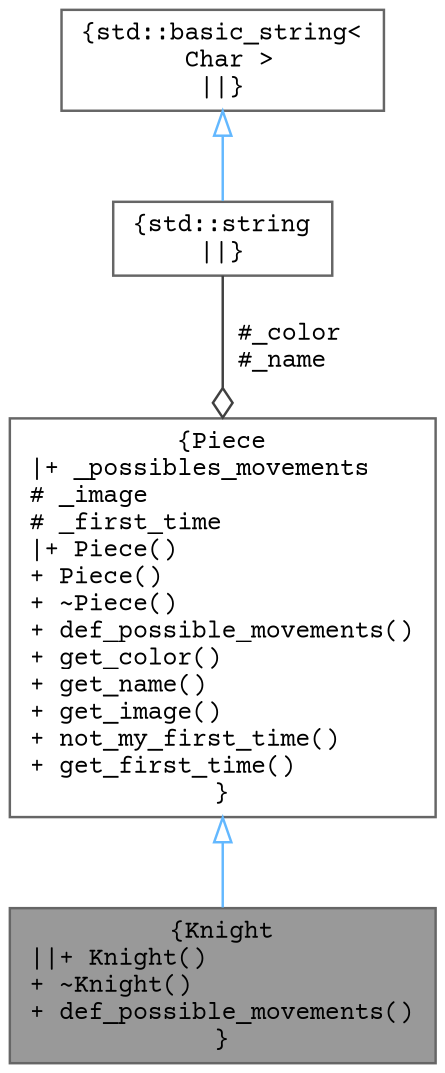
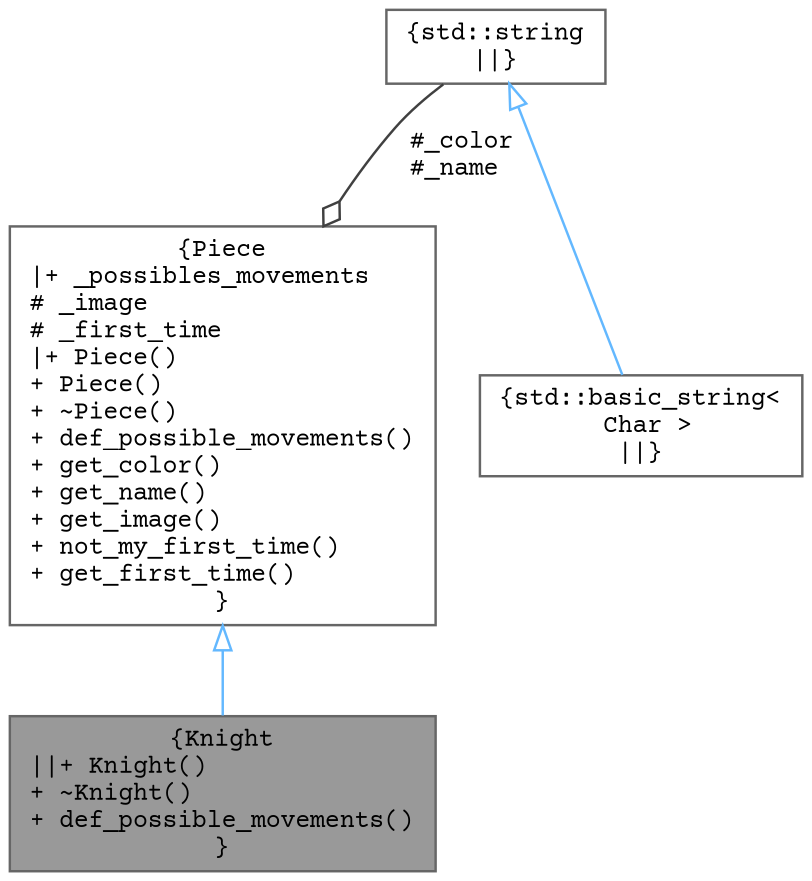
edge "{std::string ||}" -> "{std::basic_string< Char > ||}": reversed
